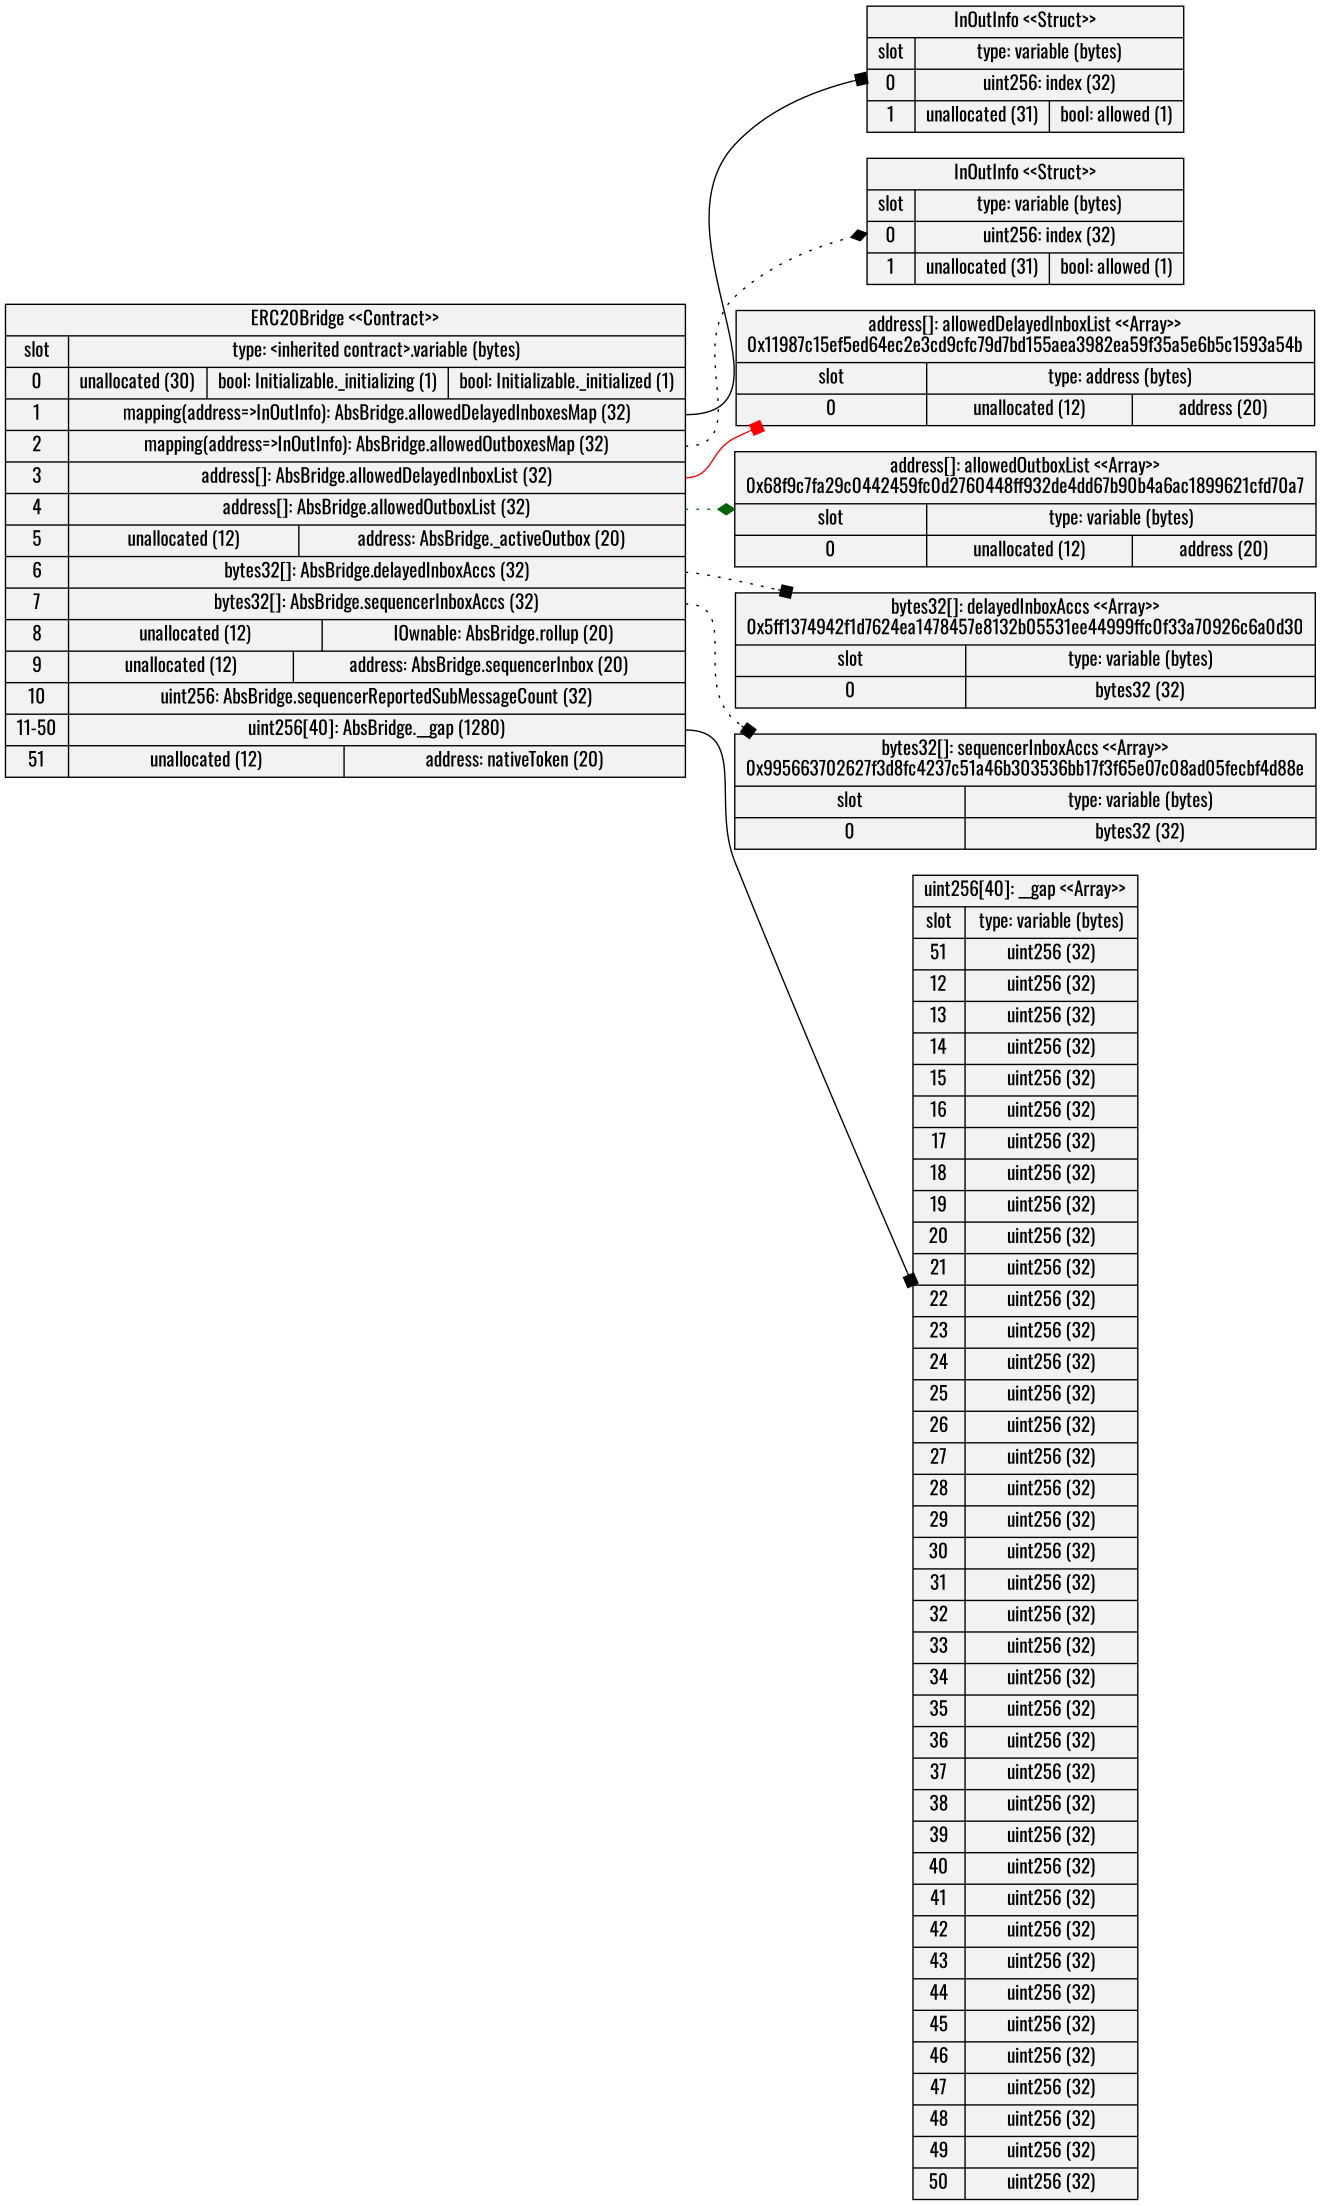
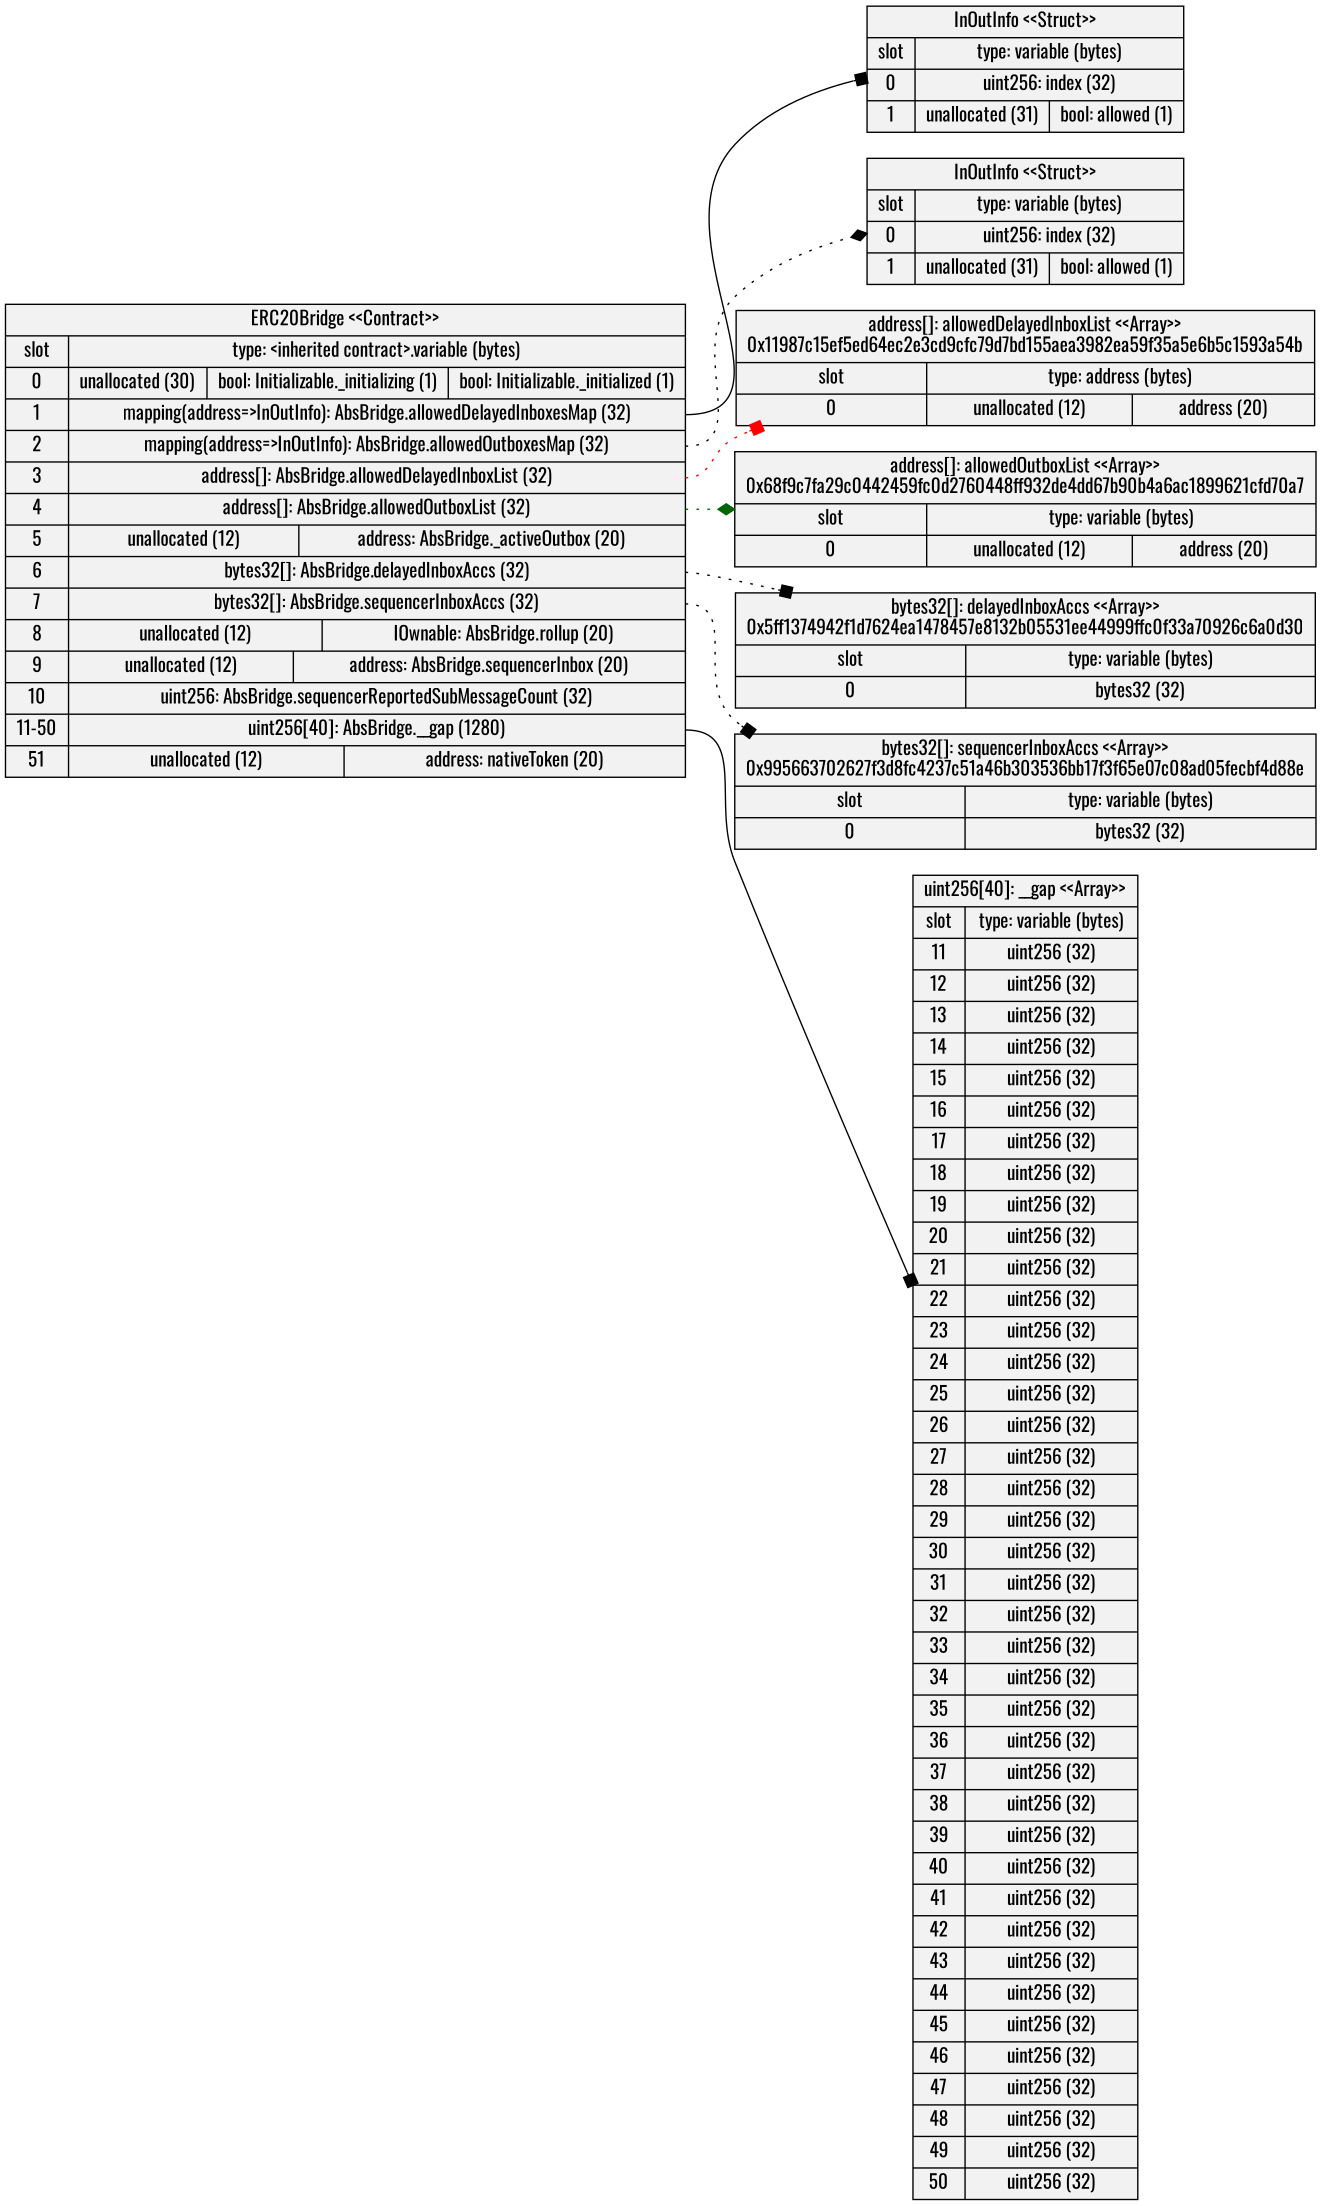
edge "ERC20Bridge <<Contract>>" -> "address[]: allowedDelayedInboxList <<Array>>": style solid -> dotted
node "uint256[40]: __gap <<Array>>": text "51" -> "11"
